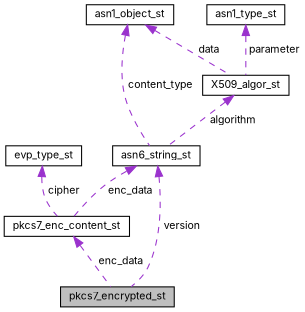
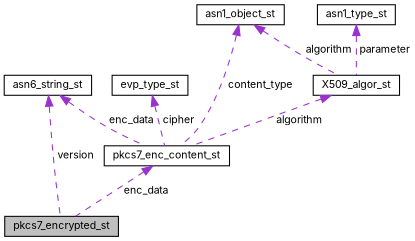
edge "X509_algor_st" -> "asn1_object_st": label " data" -> " algorithm"
edge "asn6_string_st" -> "asn1_object_st": now "pkcs7_enc_content_st" -> "asn1_object_st"
edge "asn6_string_st" -> "X509_algor_st": now "pkcs7_enc_content_st" -> "X509_algor_st"
